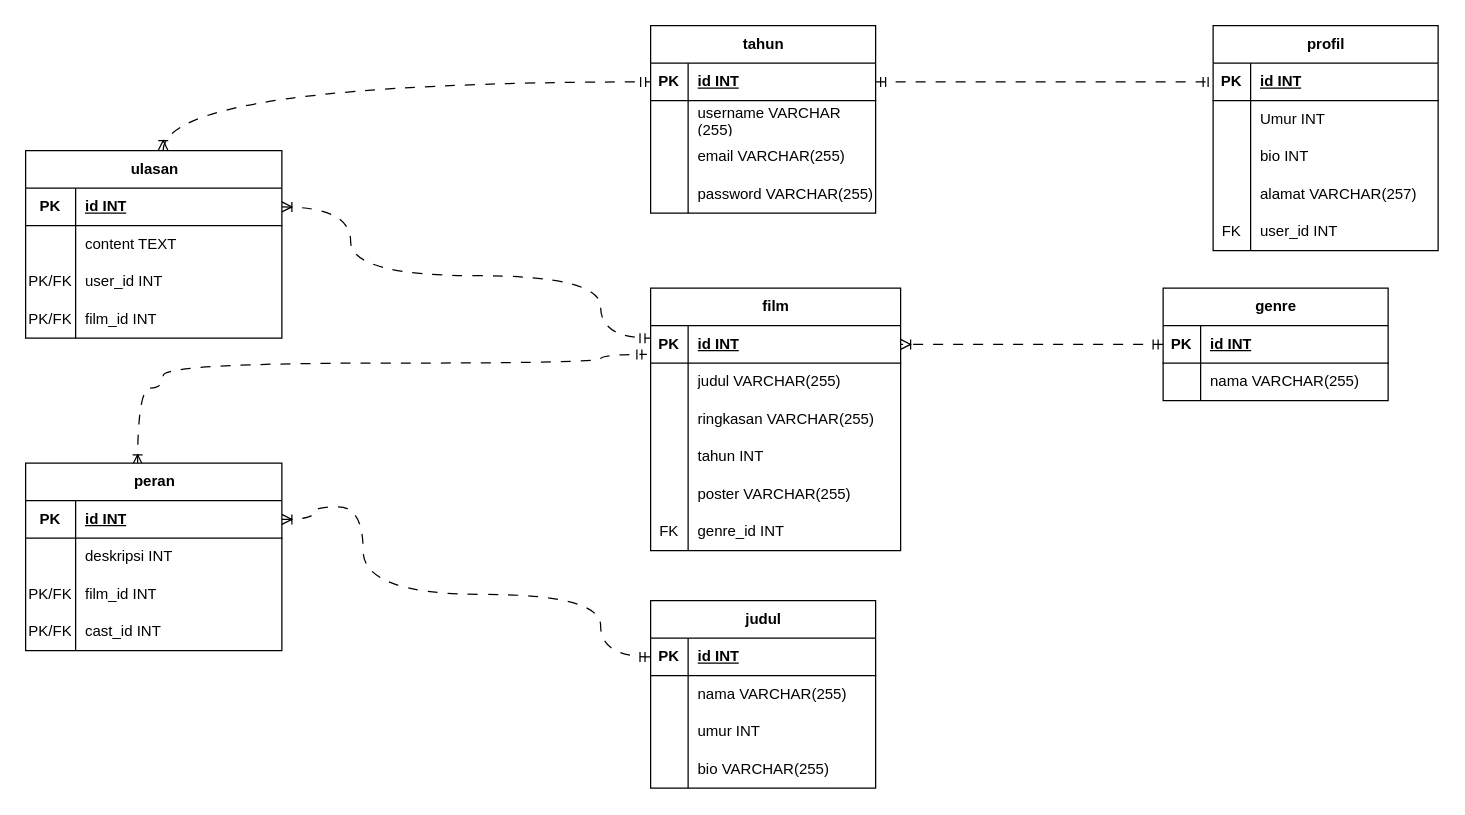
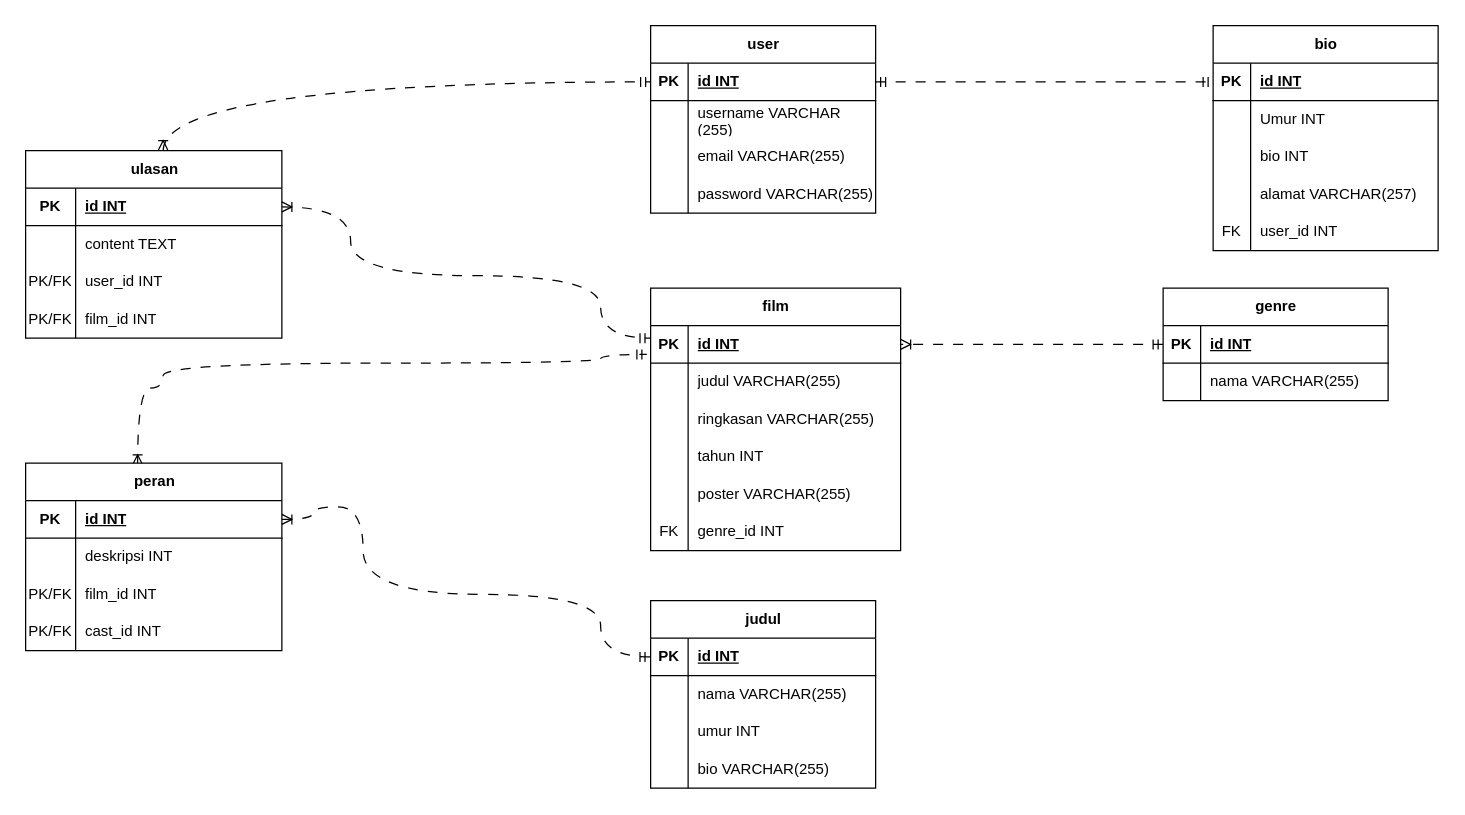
node "tahun": label "tahun" -> "user"
node "profil": label "profil" -> "bio"
